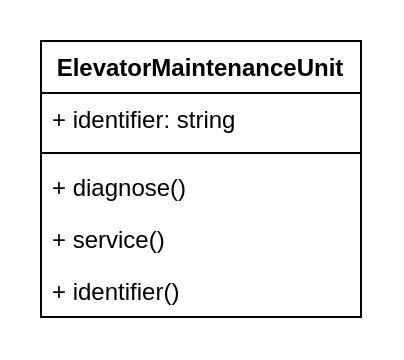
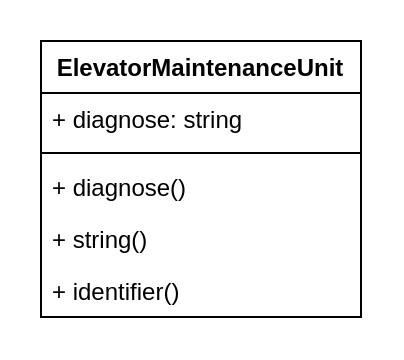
node "+ identifier: string": label "+ identifier: string" -> "+ diagnose: string"
node "+ service()": label "+ service()" -> "+ string()"
